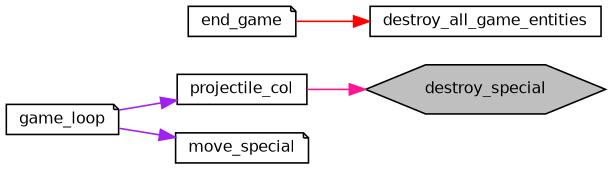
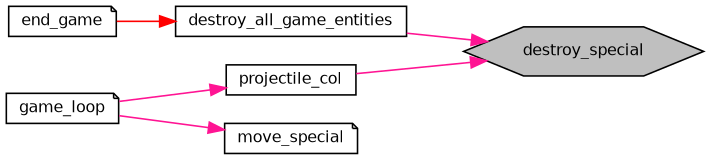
edge "destroy_all_game_entities" -> "destroy_special": added
edge "game_loop" -> "projectile_col": color purple -> deeppink
edge "game_loop" -> "move_special": color purple -> deeppink
